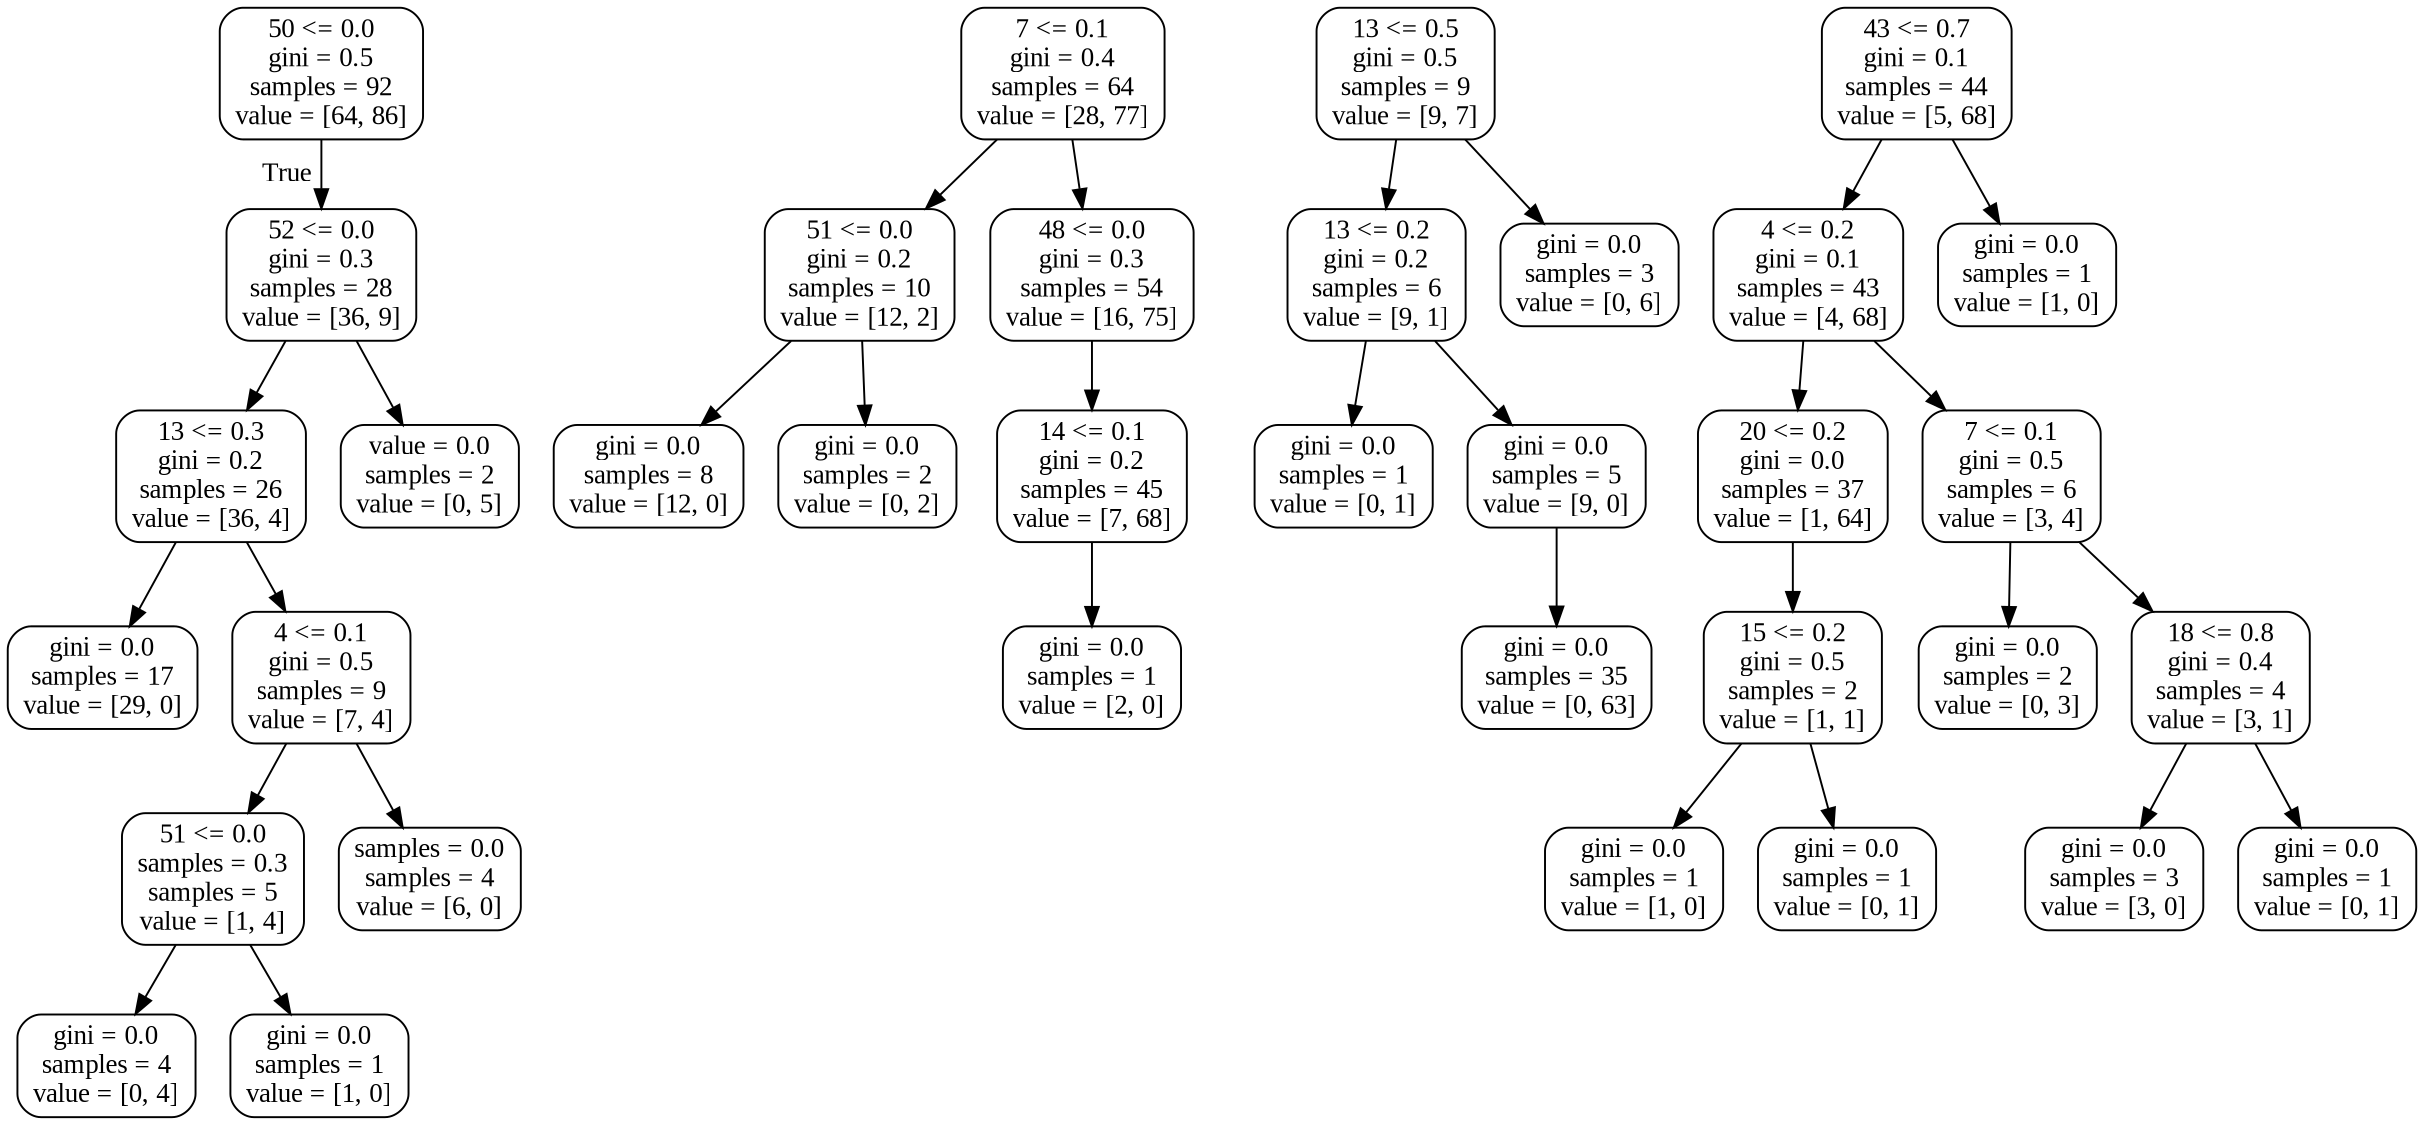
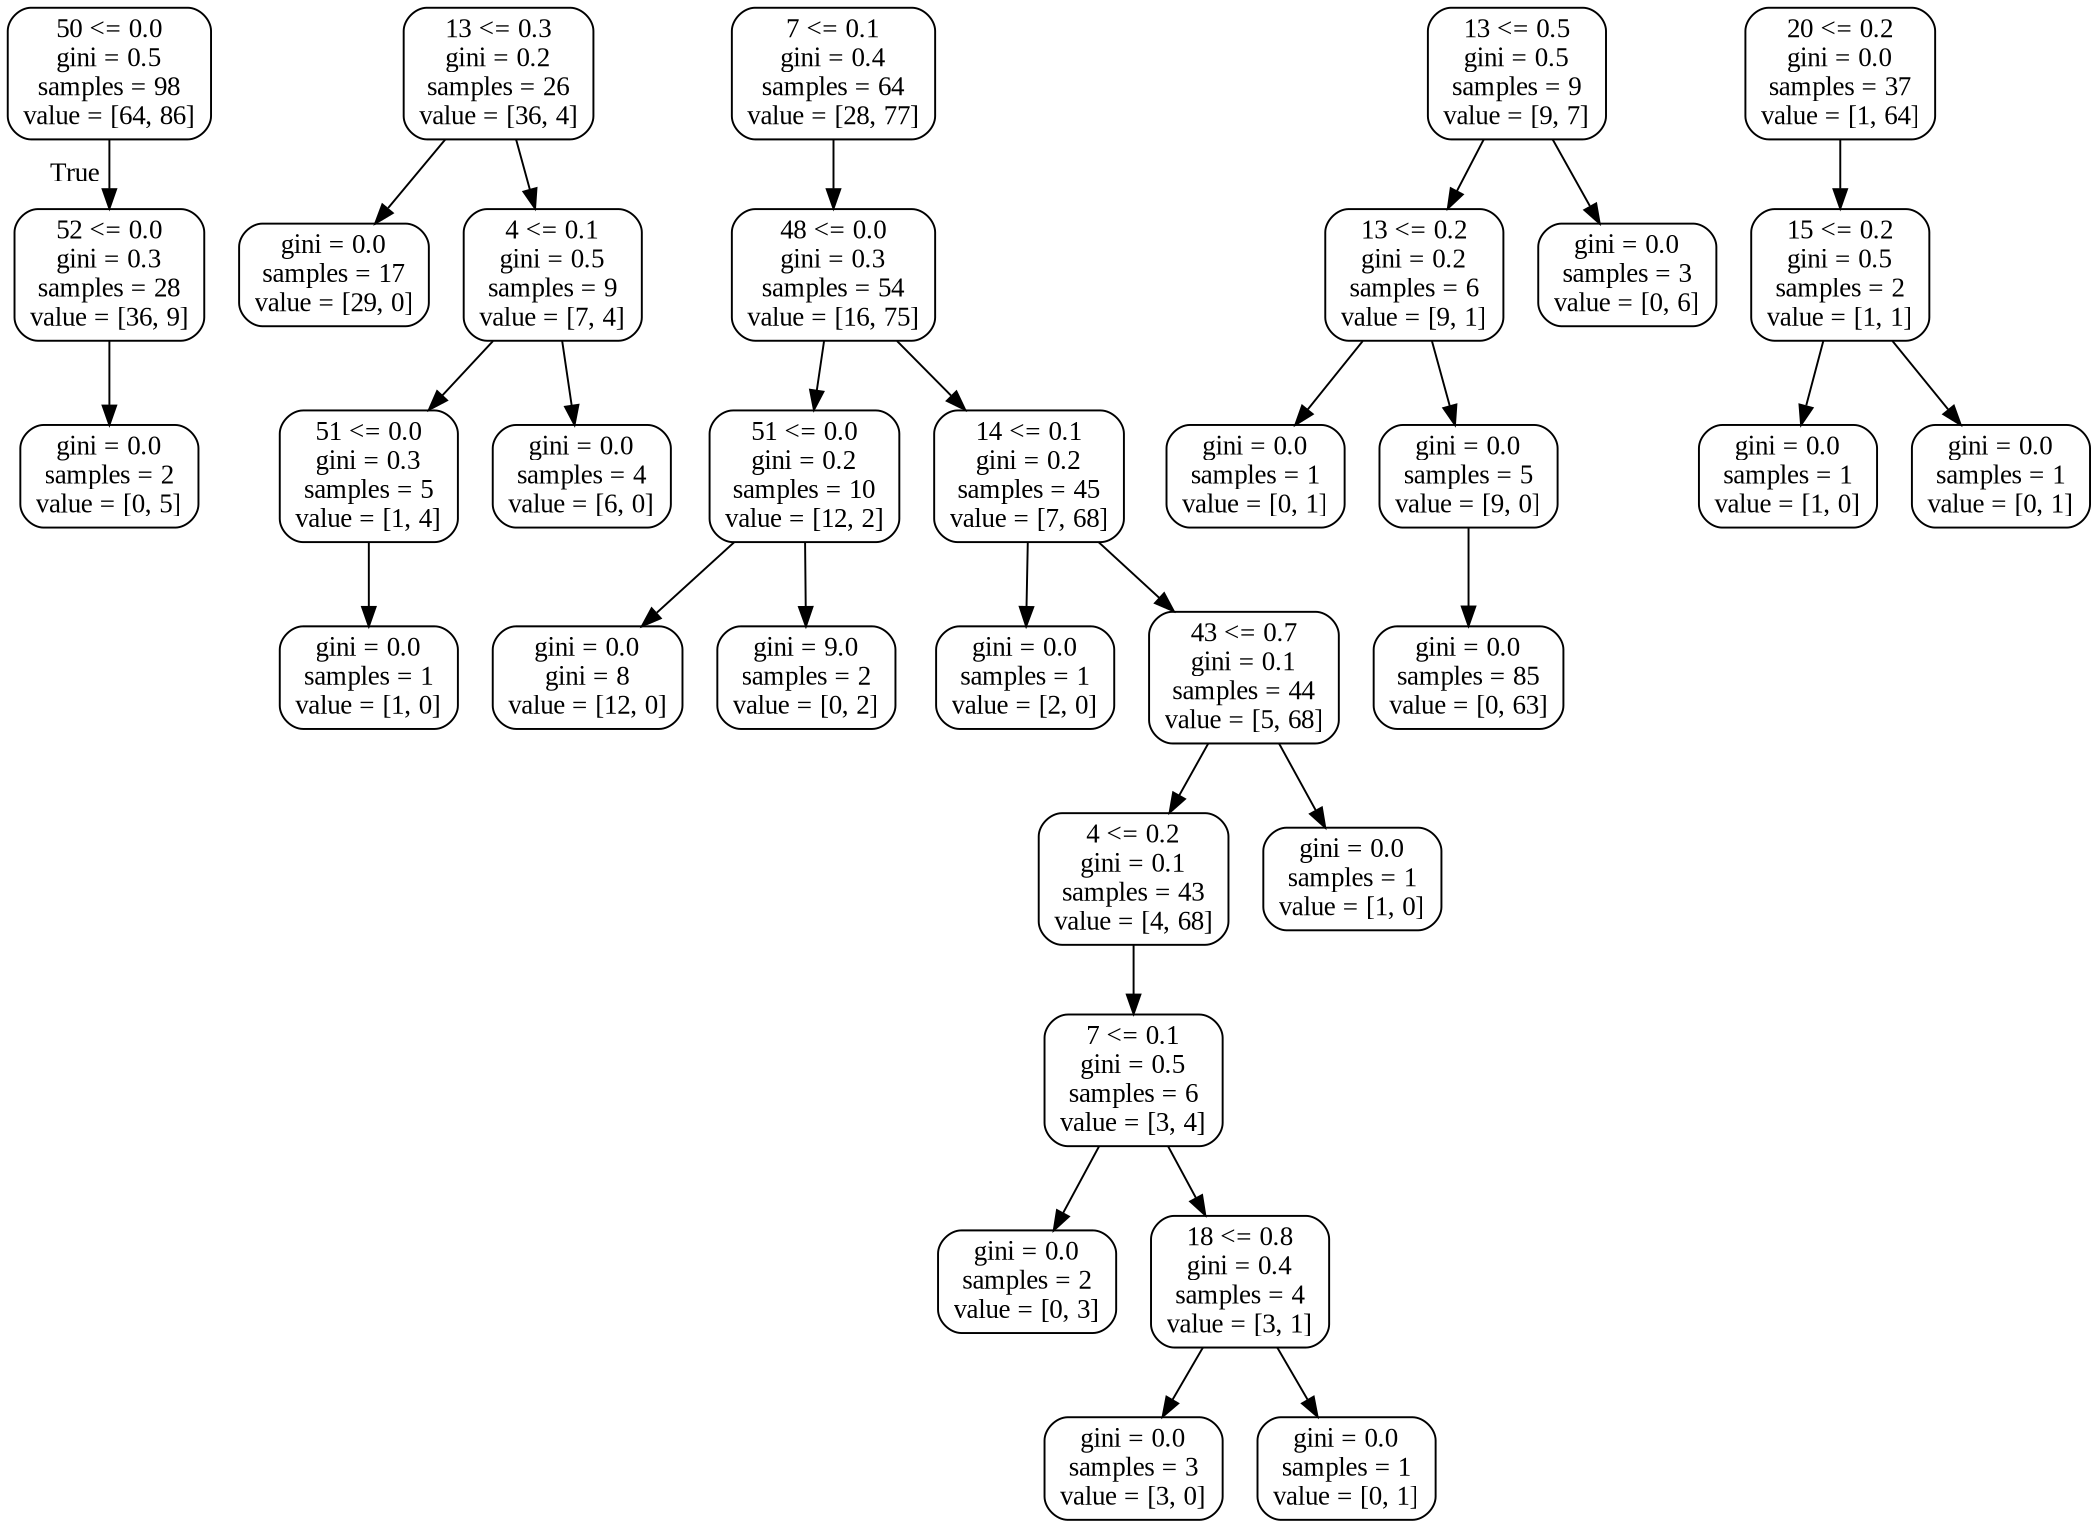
node "50 <= 0.0 gini = 0.5 samples = 92 value = [64, 86]": label "50 <= 0.0 gini = 0.5 samples = 92 value = [64, 86]" -> "50 <= 0.0 gini = 0.5 samples = 98 value = [64, 86]"
edge "7 <= 0.1 gini = 0.4 samples = 64 value = [28, 77]" -> "51 <= 0.0 gini = 0.2 samples = 10 value = [12, 2]": now "48 <= 0.0 gini = 0.3 samples = 54 value = [16, 75]" -> "51 <= 0.0 gini = 0.2 samples = 10 value = [12, 2]"
edge "4 <= 0.2 gini = 0.1 samples = 43 value = [4, 68]" -> "20 <= 0.2 gini = 0.0 samples = 37 value = [1, 64]": removed
edge "52 <= 0.0 gini = 0.3 samples = 28 value = [36, 9]" -> "13 <= 0.3 gini = 0.2 samples = 26 value = [36, 4]": removed
node "value = 0.0 samples = 2 value = [0, 5]": label "value = 0.0 samples = 2 value = [0, 5]" -> "gini = 0.0 samples = 2 value = [0, 5]"
node "gini = 0.0 samples = 8 value = [12, 0]": label "gini = 0.0 samples = 8 value = [12, 0]" -> "gini = 0.0 gini = 8 value = [12, 0]"
node "gini = 0.0 samples = 2 value = [0, 2]": label "gini = 0.0 samples = 2 value = [0, 2]" -> "gini = 9.0 samples = 2 value = [0, 2]"
edge "14 <= 0.1 gini = 0.2 samples = 45 value = [7, 68]" -> "43 <= 0.7 gini = 0.1 samples = 44 value = [5, 68]": added
node "gini = 0.0 samples = 35 value = [0, 63]": label "gini = 0.0 samples = 35 value = [0, 63]" -> "gini = 0.0 samples = 85 value = [0, 63]"
node "51 <= 0.0 samples = 0.3 samples = 5 value = [1, 4]": label "51 <= 0.0 samples = 0.3 samples = 5 value = [1, 4]" -> "51 <= 0.0 gini = 0.3 samples = 5 value = [1, 4]"
node "samples = 0.0 samples = 4 value = [6, 0]": label "samples = 0.0 samples = 4 value = [6, 0]" -> "gini = 0.0 samples = 4 value = [6, 0]"
node "gini = 0.0 samples = 4 value = [0, 4]": removed
